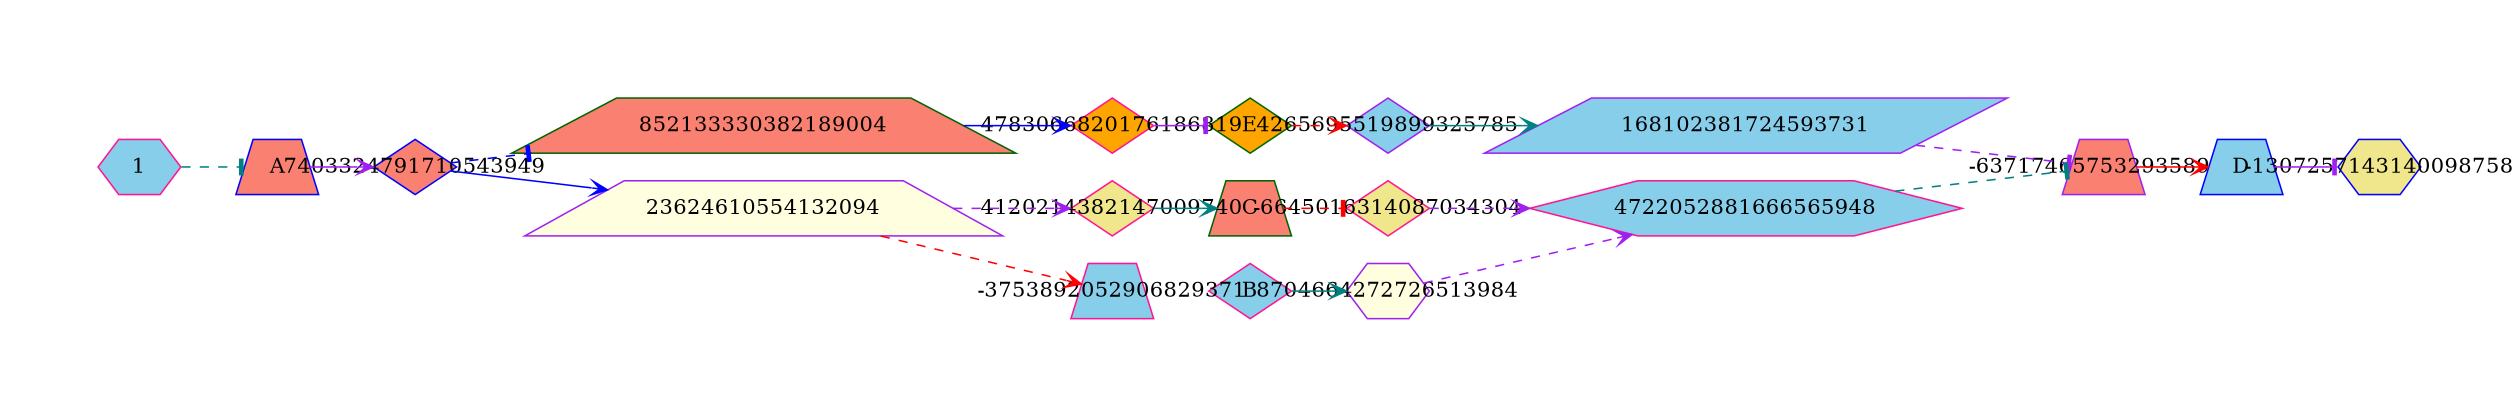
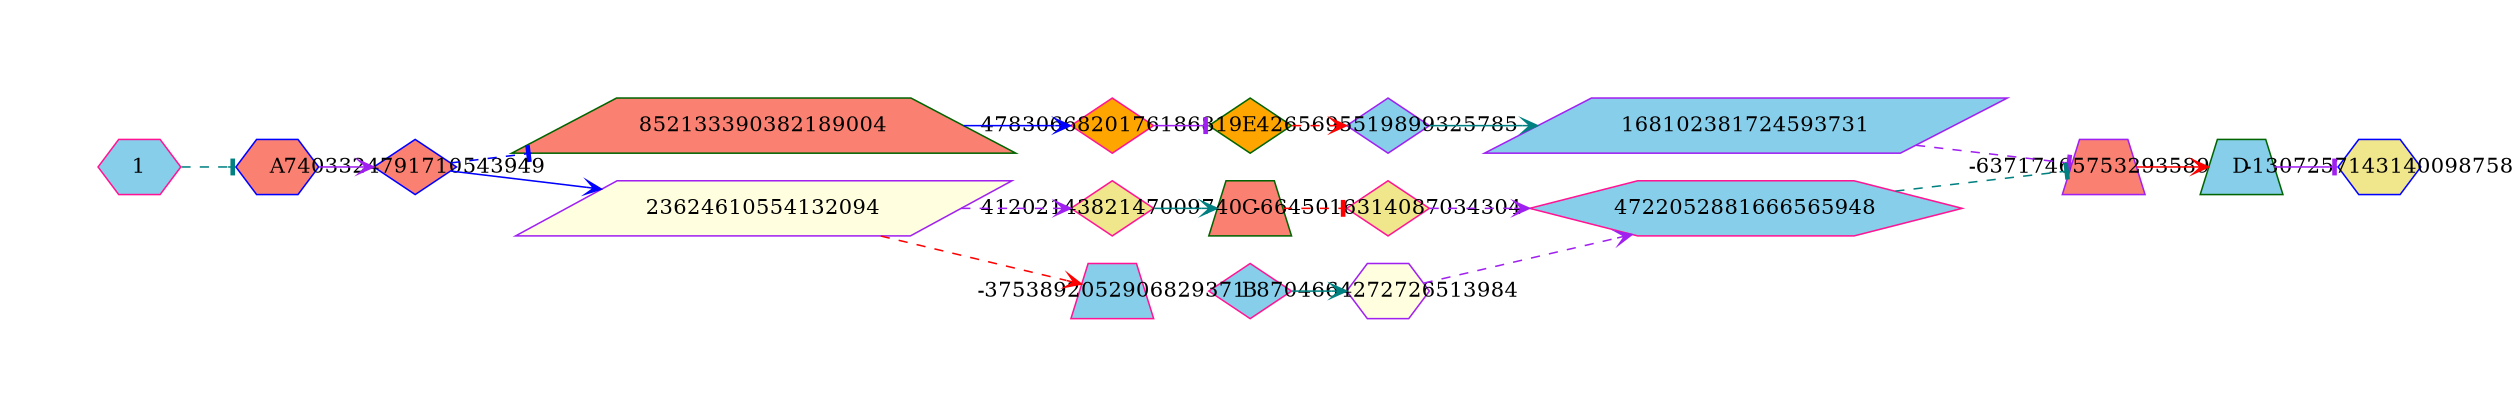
node "852133330382189004": label "852133330382189004" -> "852133390382189004"
node "A": shape trapezium -> hexagon
node "D": color blue -> darkgreen
node "23624610554132094": shape trapezium -> parallelogram
